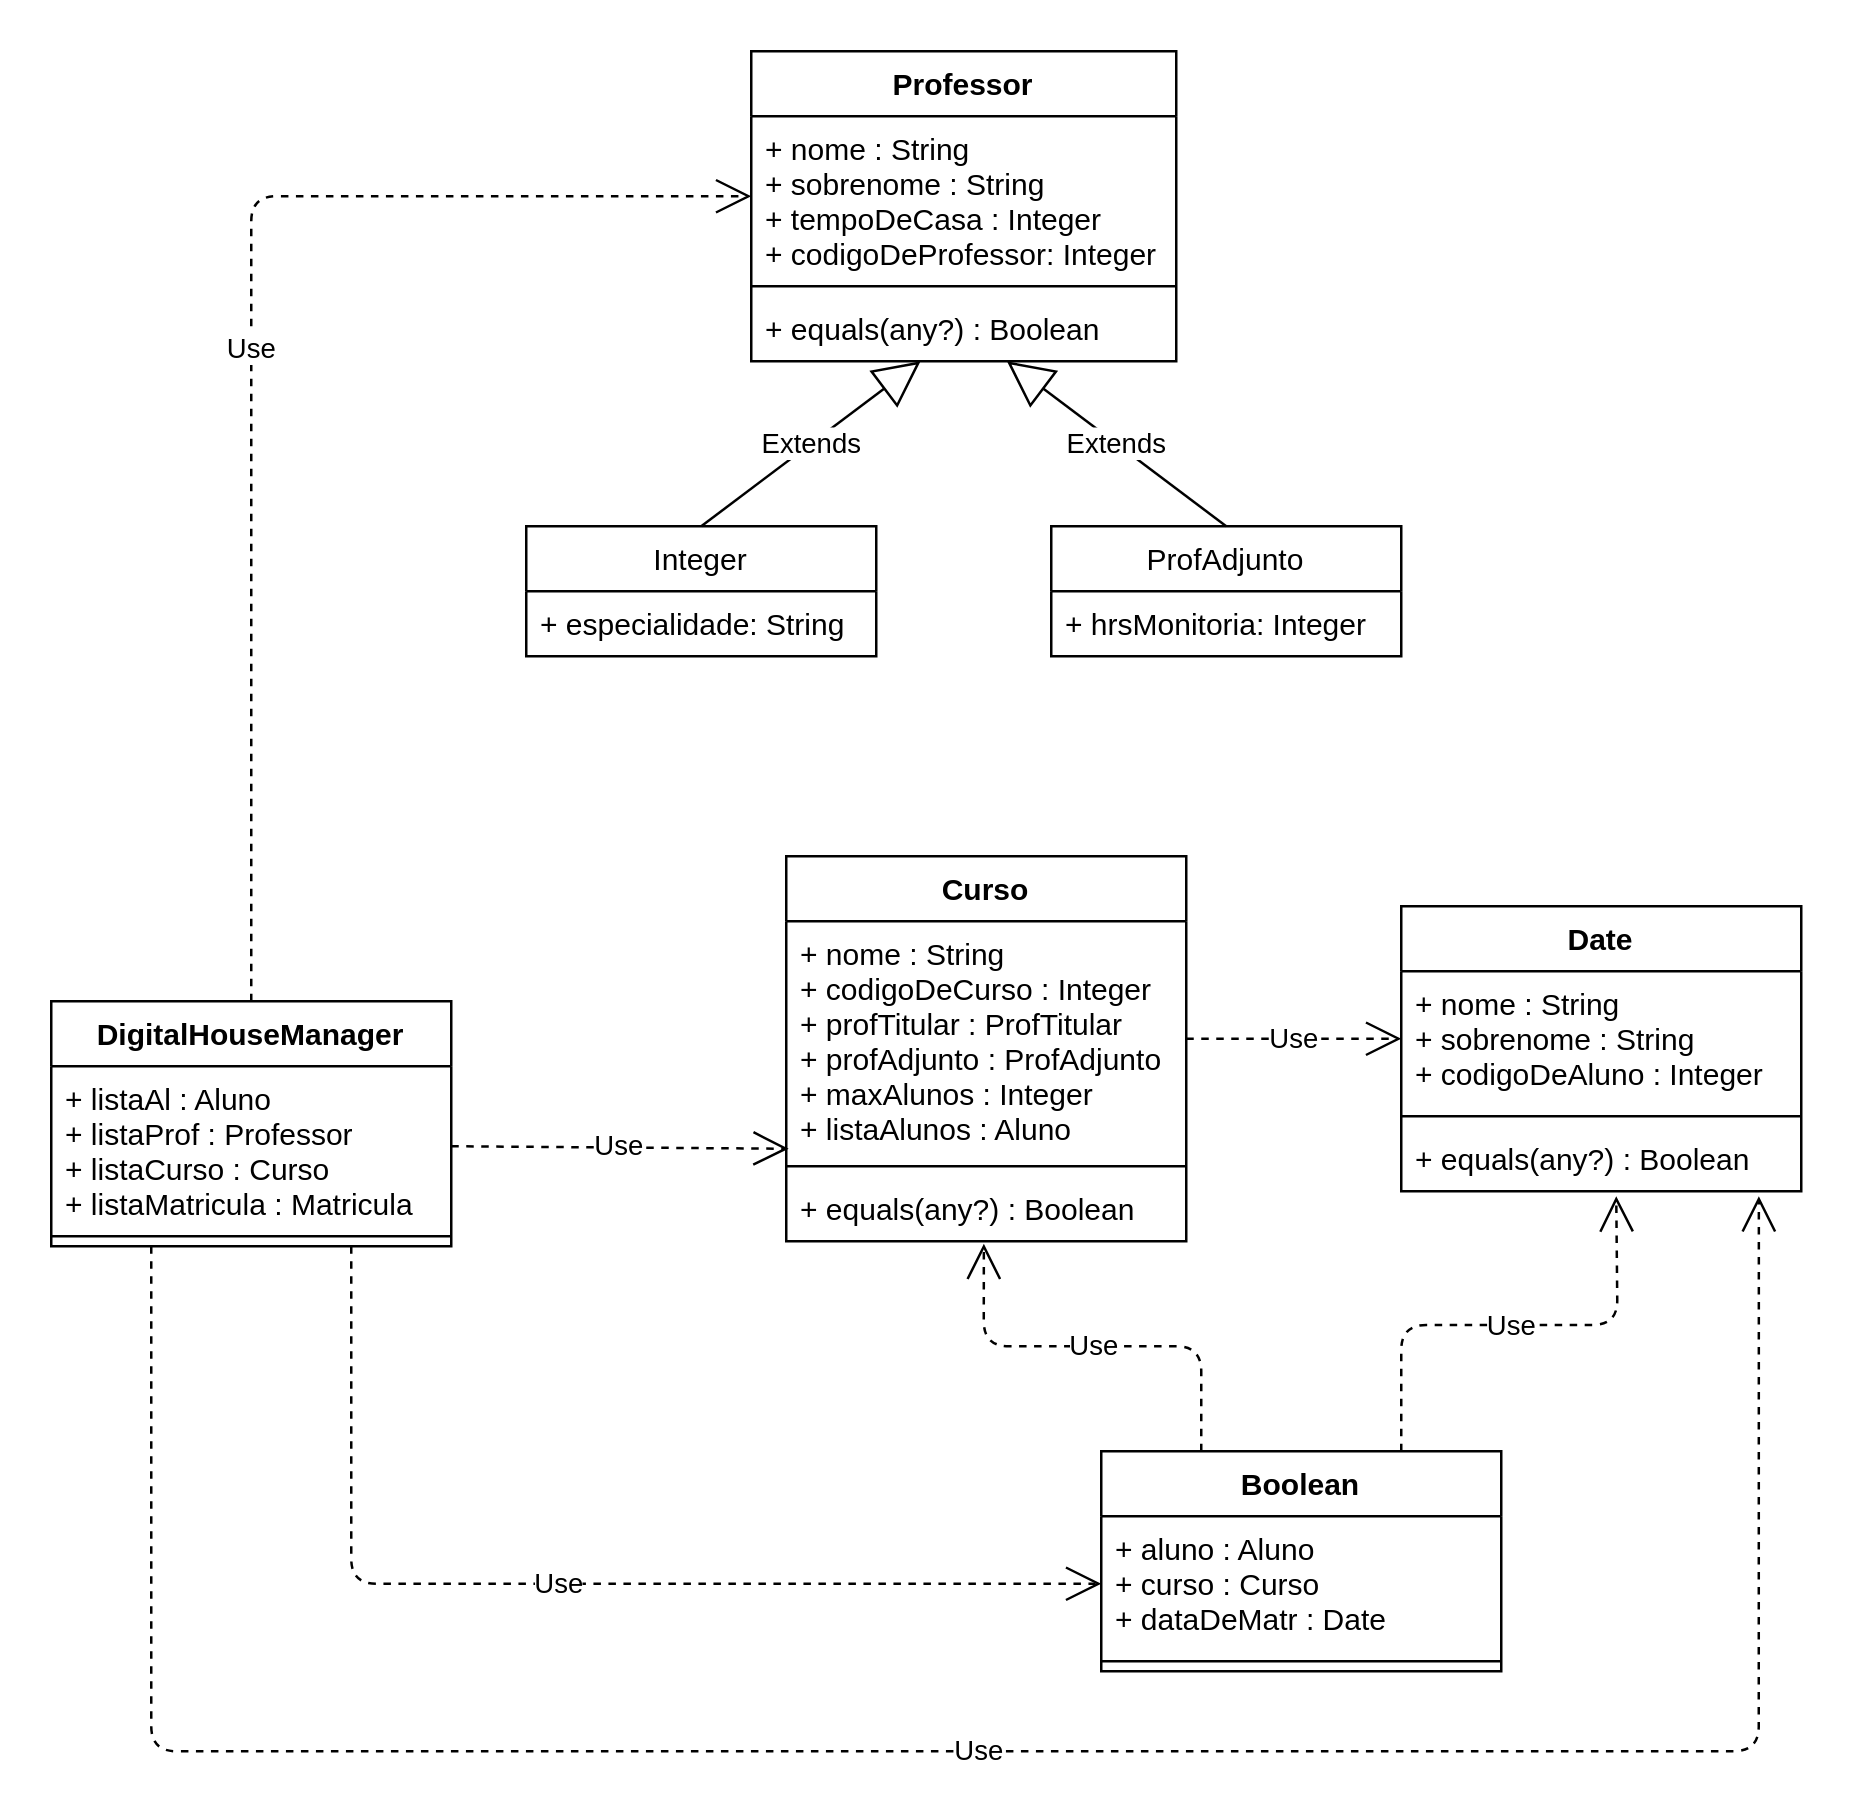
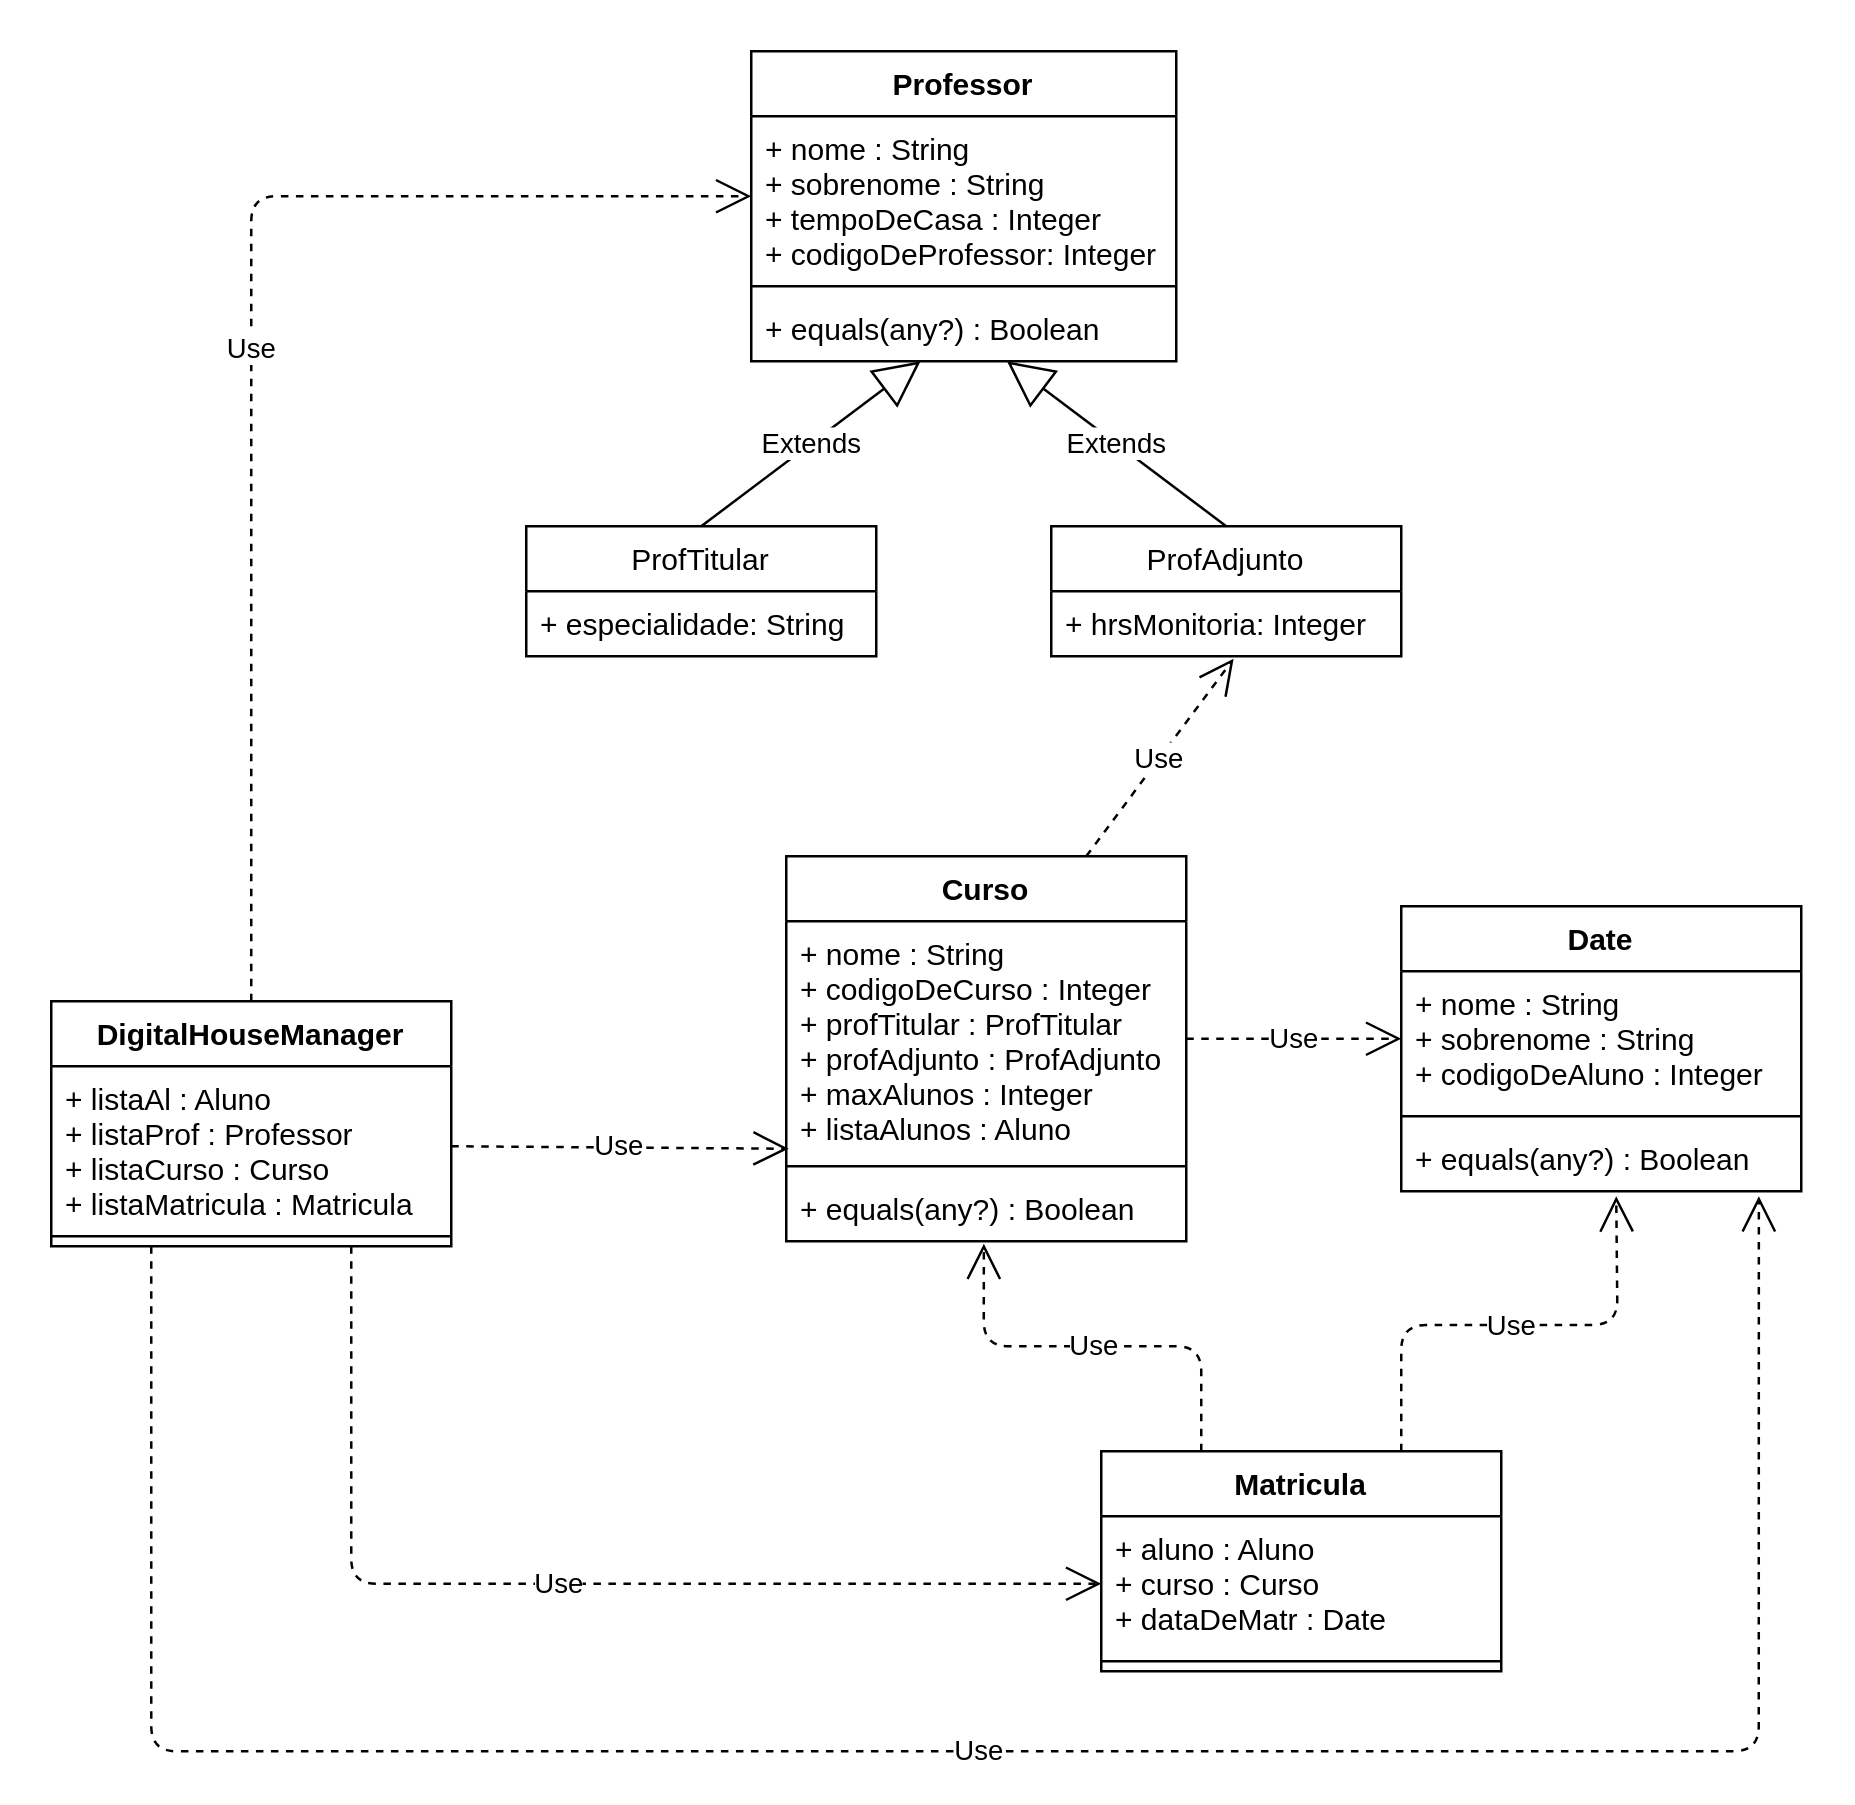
node "Integer": label "Integer" -> "ProfTitular"
edge "Curso" -> "+ hrsMonitoria: Integer": added, label "Use"
node "Boolean": label "Boolean" -> "Matricula"
